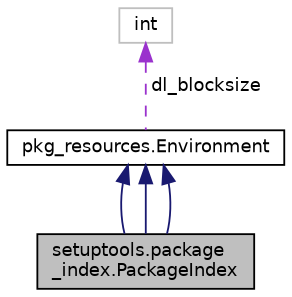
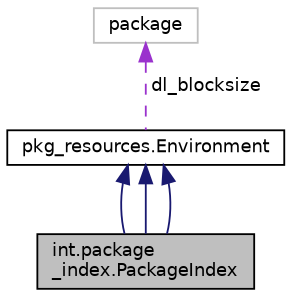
node "int": label "int" -> "package"
node "setuptools.package _index.PackageIndex": label "setuptools.package _index.PackageIndex" -> "int.package _index.PackageIndex"
